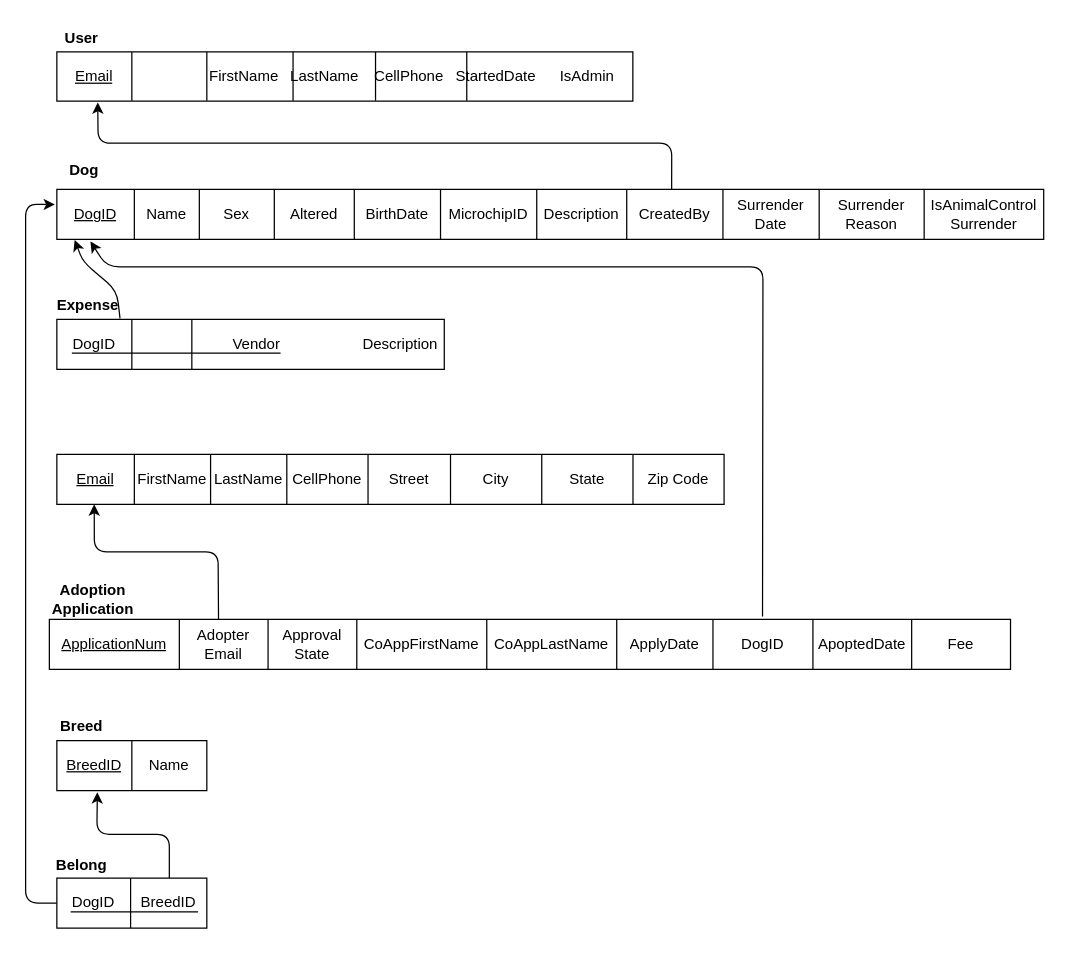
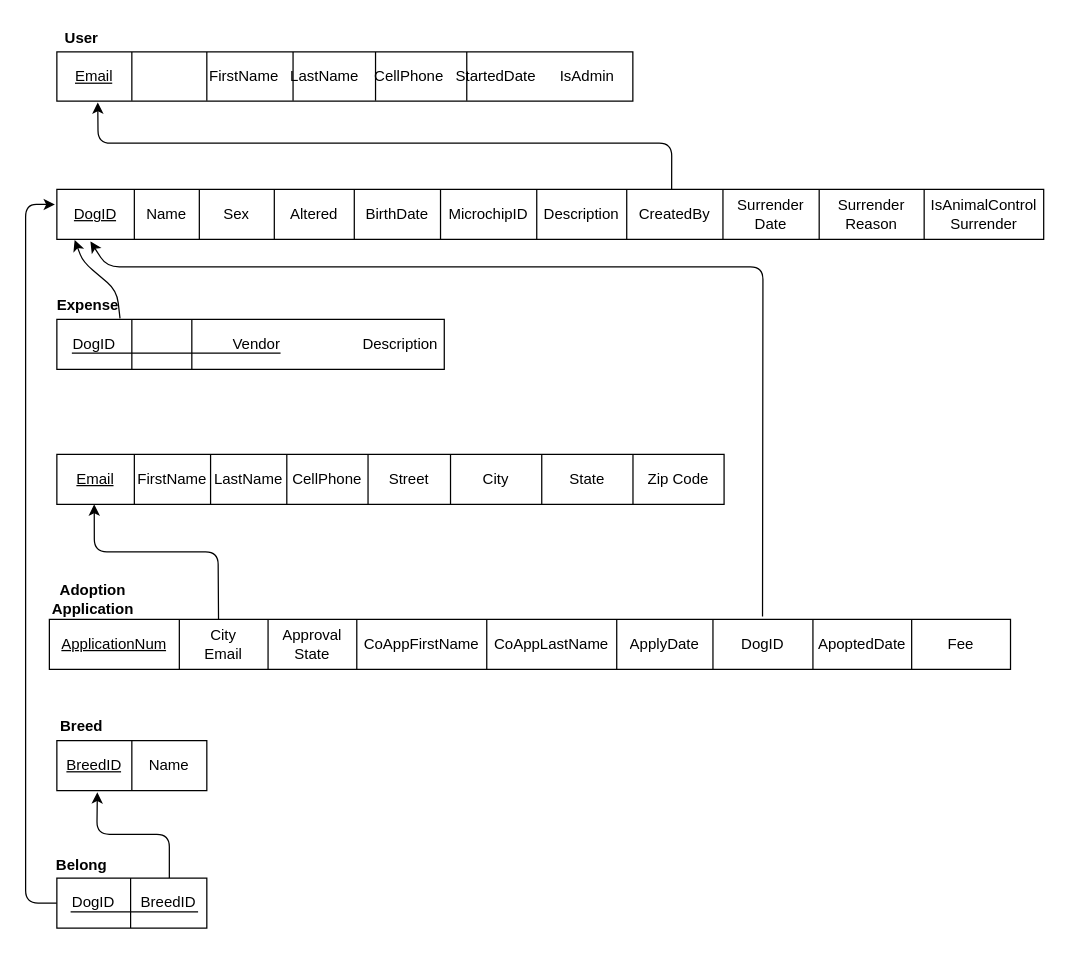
node "Dog": removed
node "Adopter Email": label "Adopter Email" -> "City Email"
